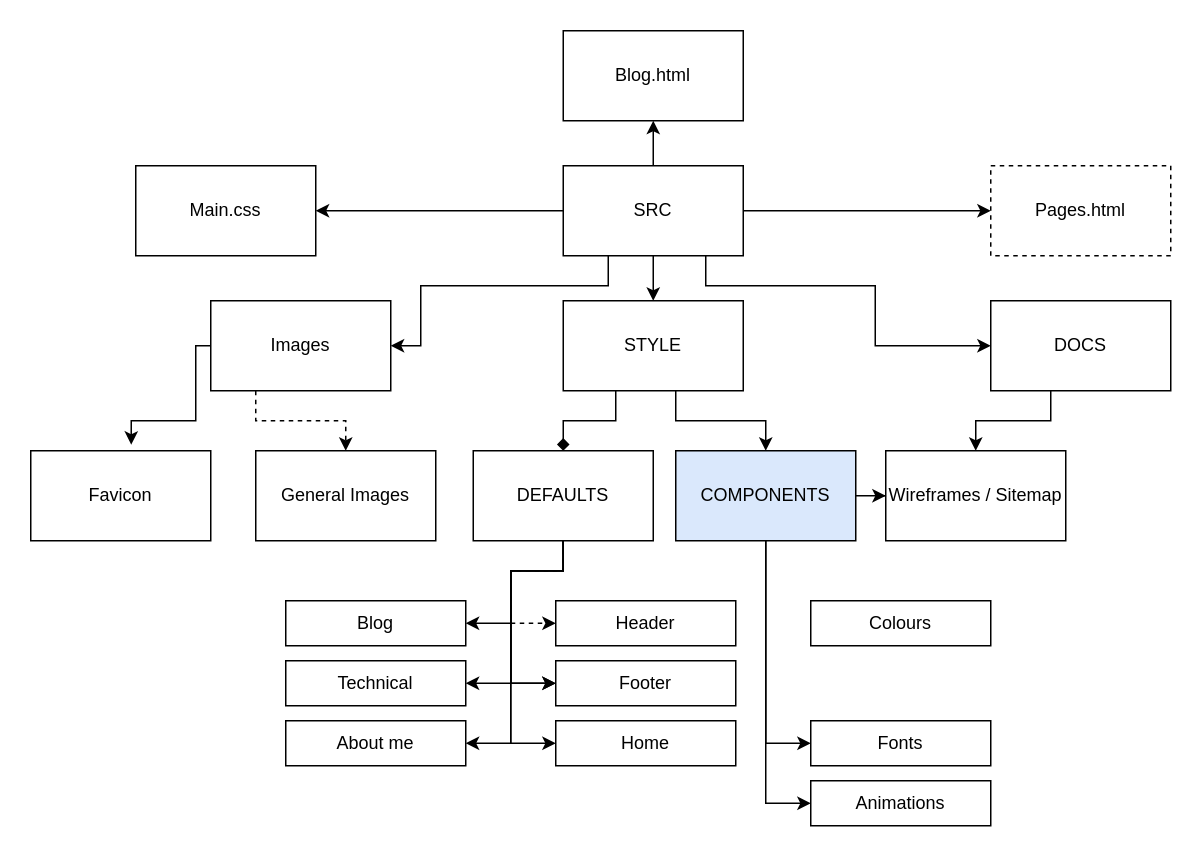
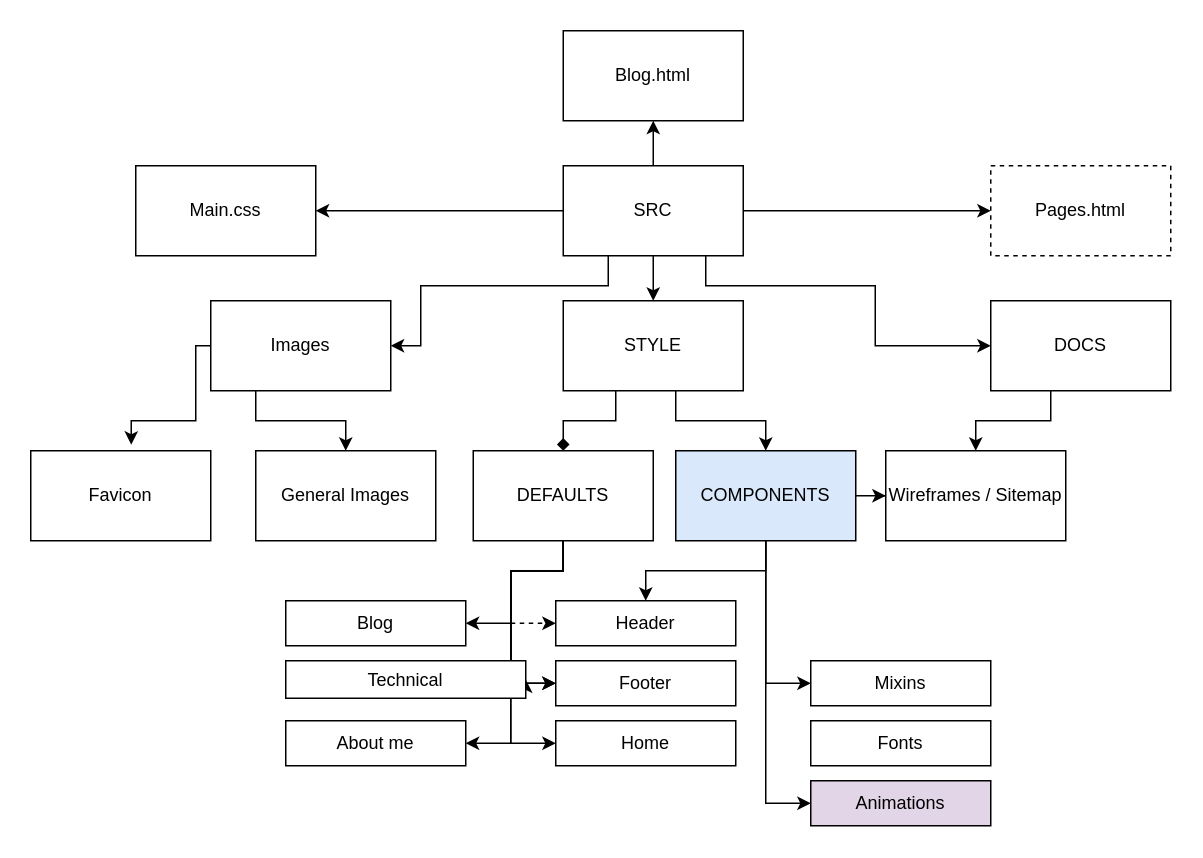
edge "Images" -> "General Images": style dashed -> solid
node "Colours": removed
node "Technical": size 180x45 -> 240x38
edge "COMPONENTS" -> "Mixins": added
node "Mixins": added
edge "COMPONENTS" -> "Fonts": now "COMPONENTS" -> "Header"
node "Animations": fillcolor #ffffff -> #e1d5e7
